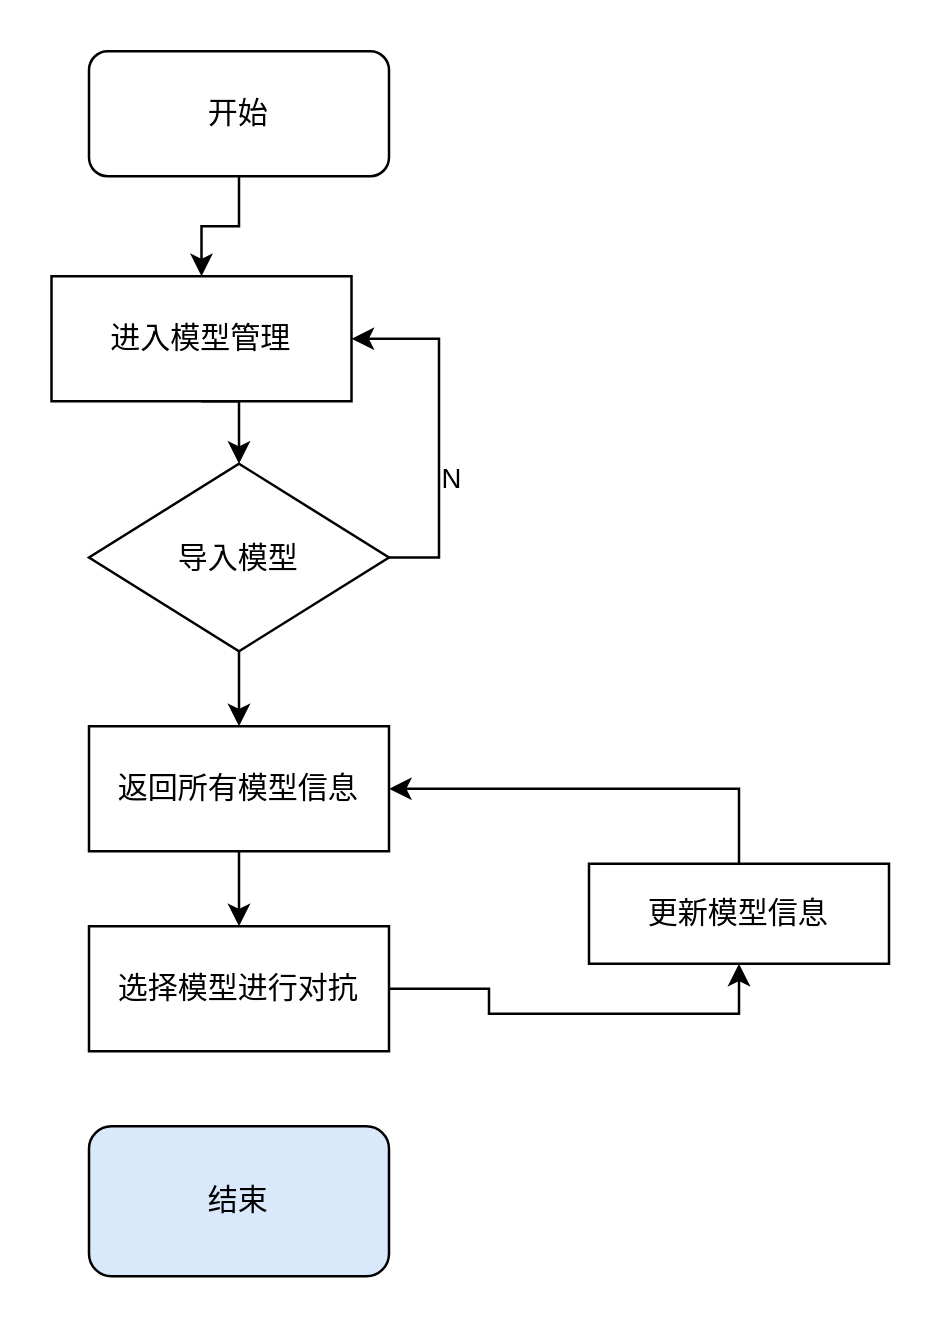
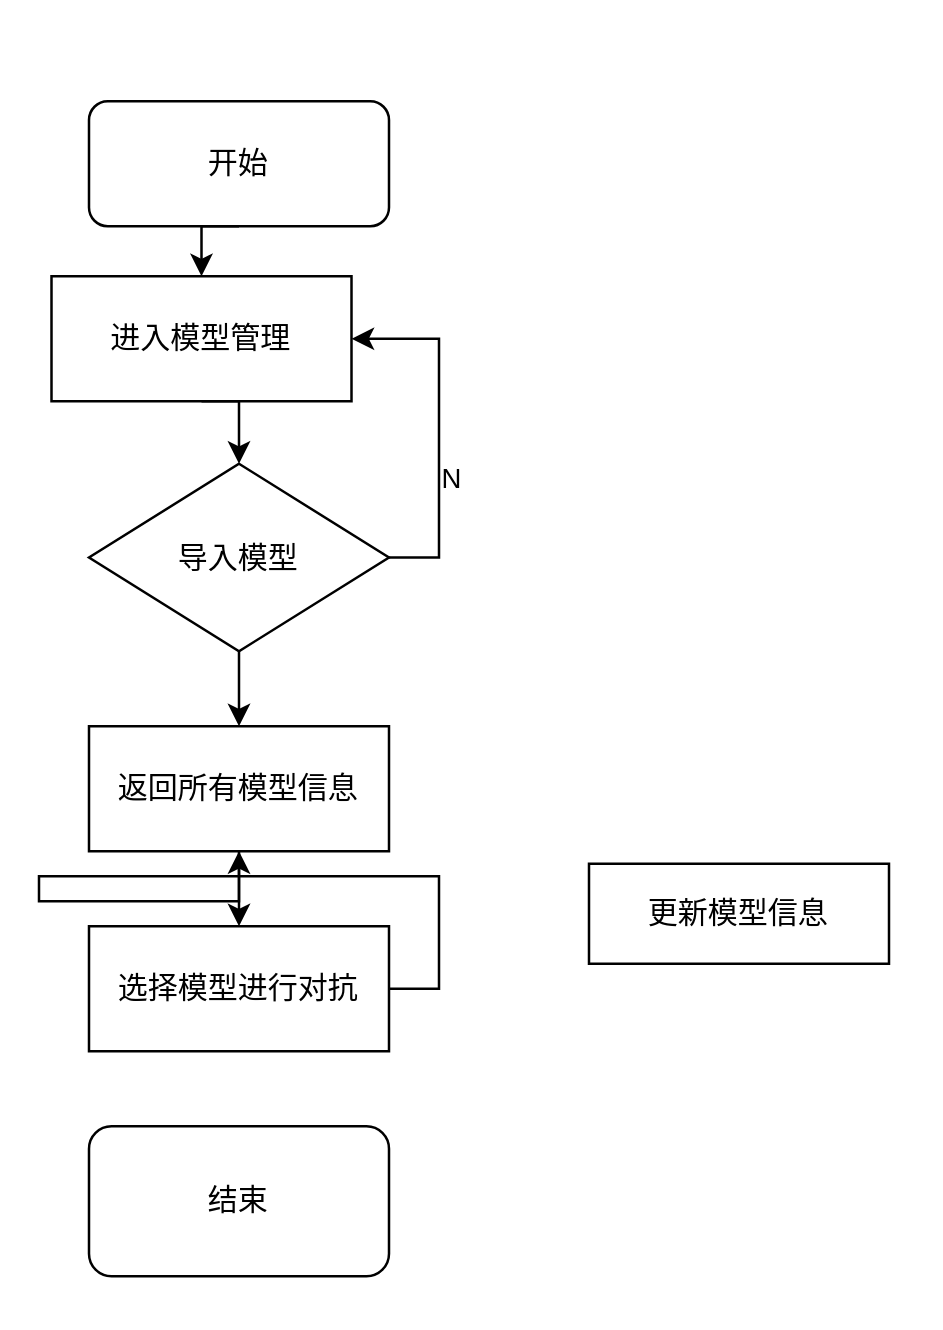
node "开始": moved (239, 114) -> (239, 164)
edge "更新模型信息" -> "返回所有模型信息": removed
edge "选择模型进行对抗" -> "更新模型信息": now "选择模型进行对抗" -> "返回所有模型信息"
node "结束": fillcolor #dae8fc -> #ffffff
